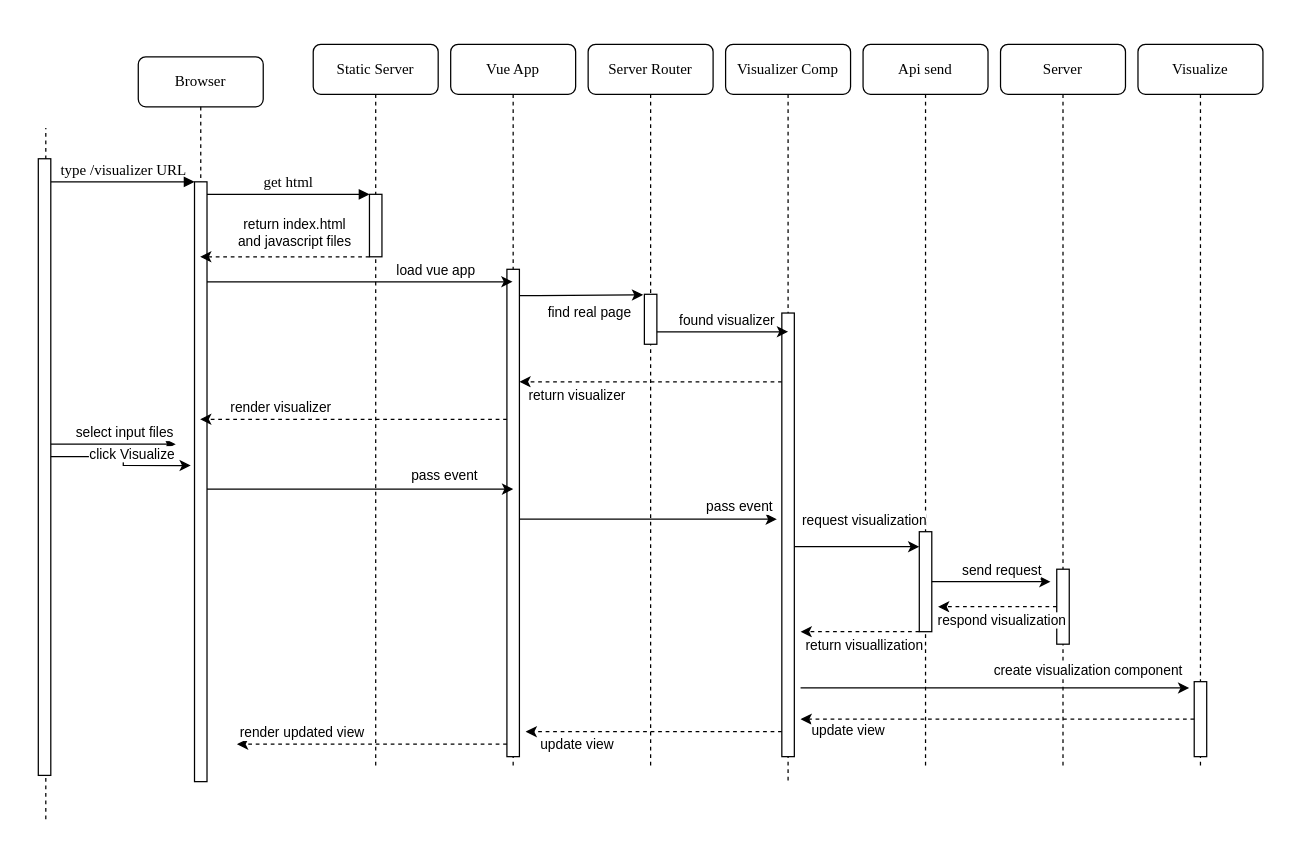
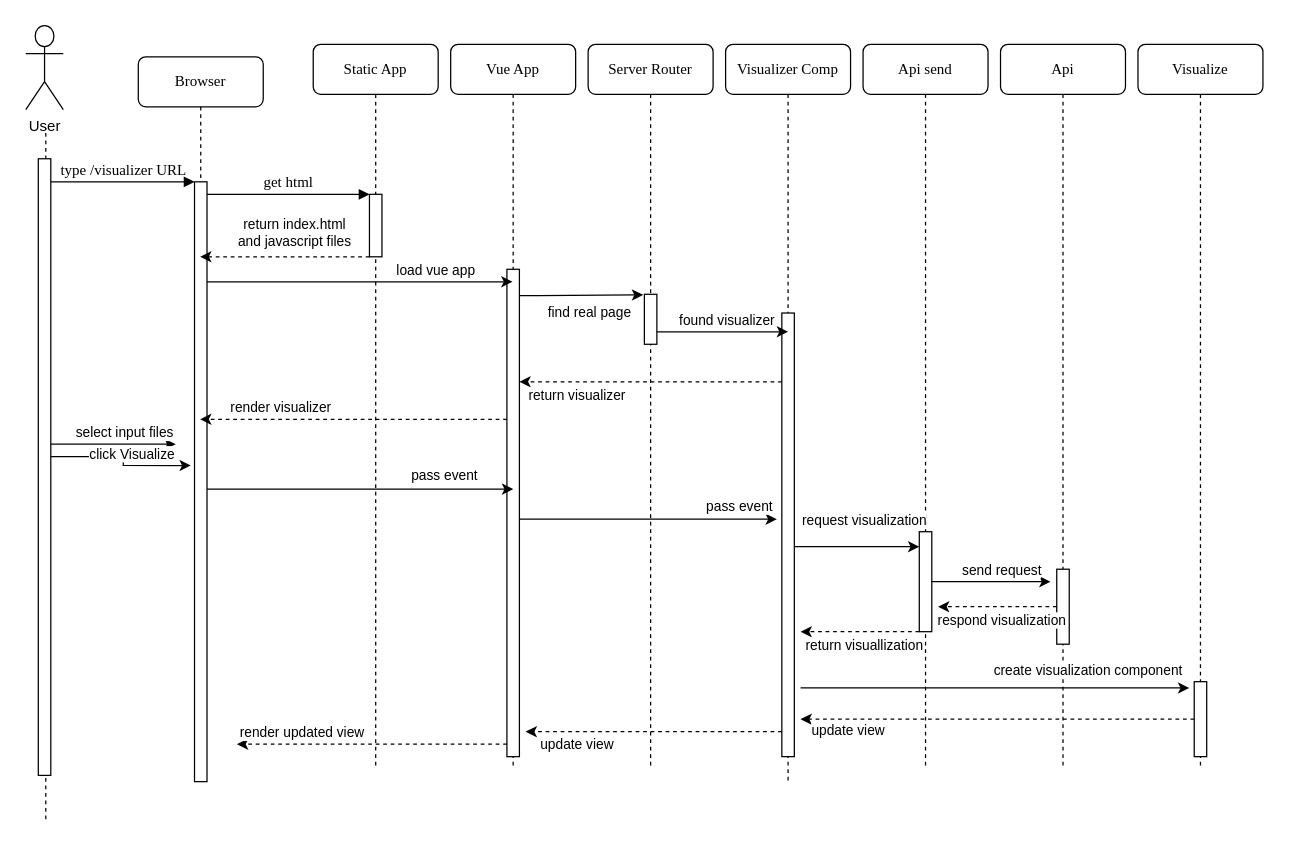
node "User": added
node "Static Server": label "Static Server" -> "Static App"
node "Server": label "Server" -> "Api"
